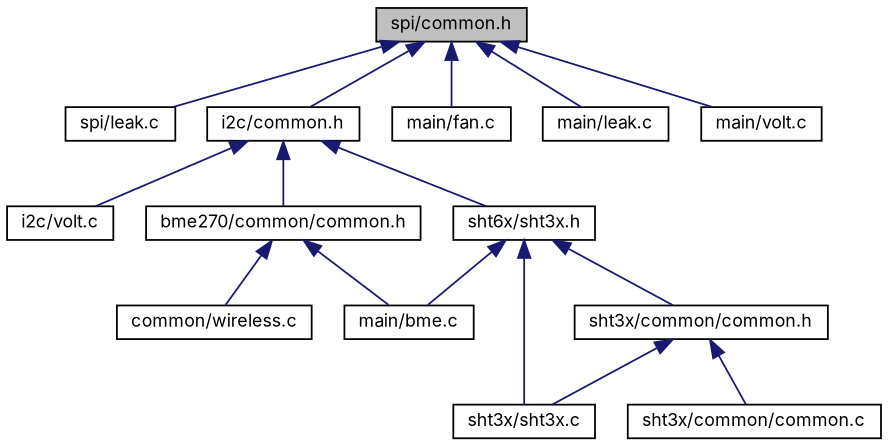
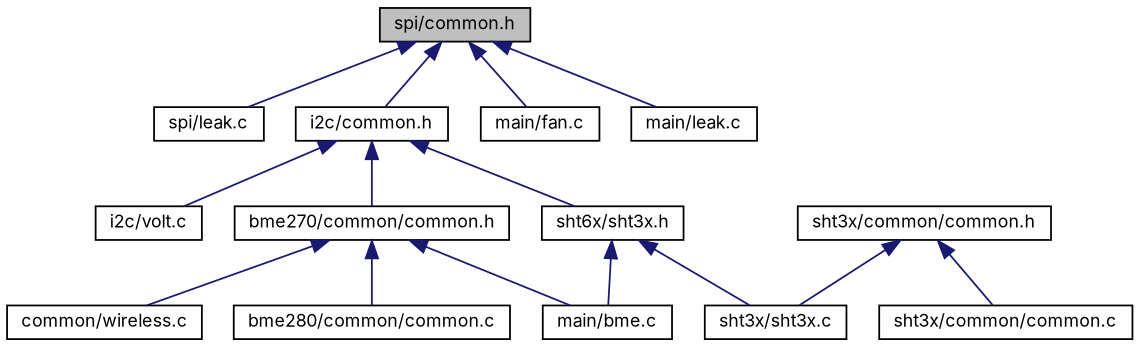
node "main/volt.c": removed
edge "sht3x/common/common.h" -> "sht6x/sht3x.h": removed
node "bme280/common/common.c": added
